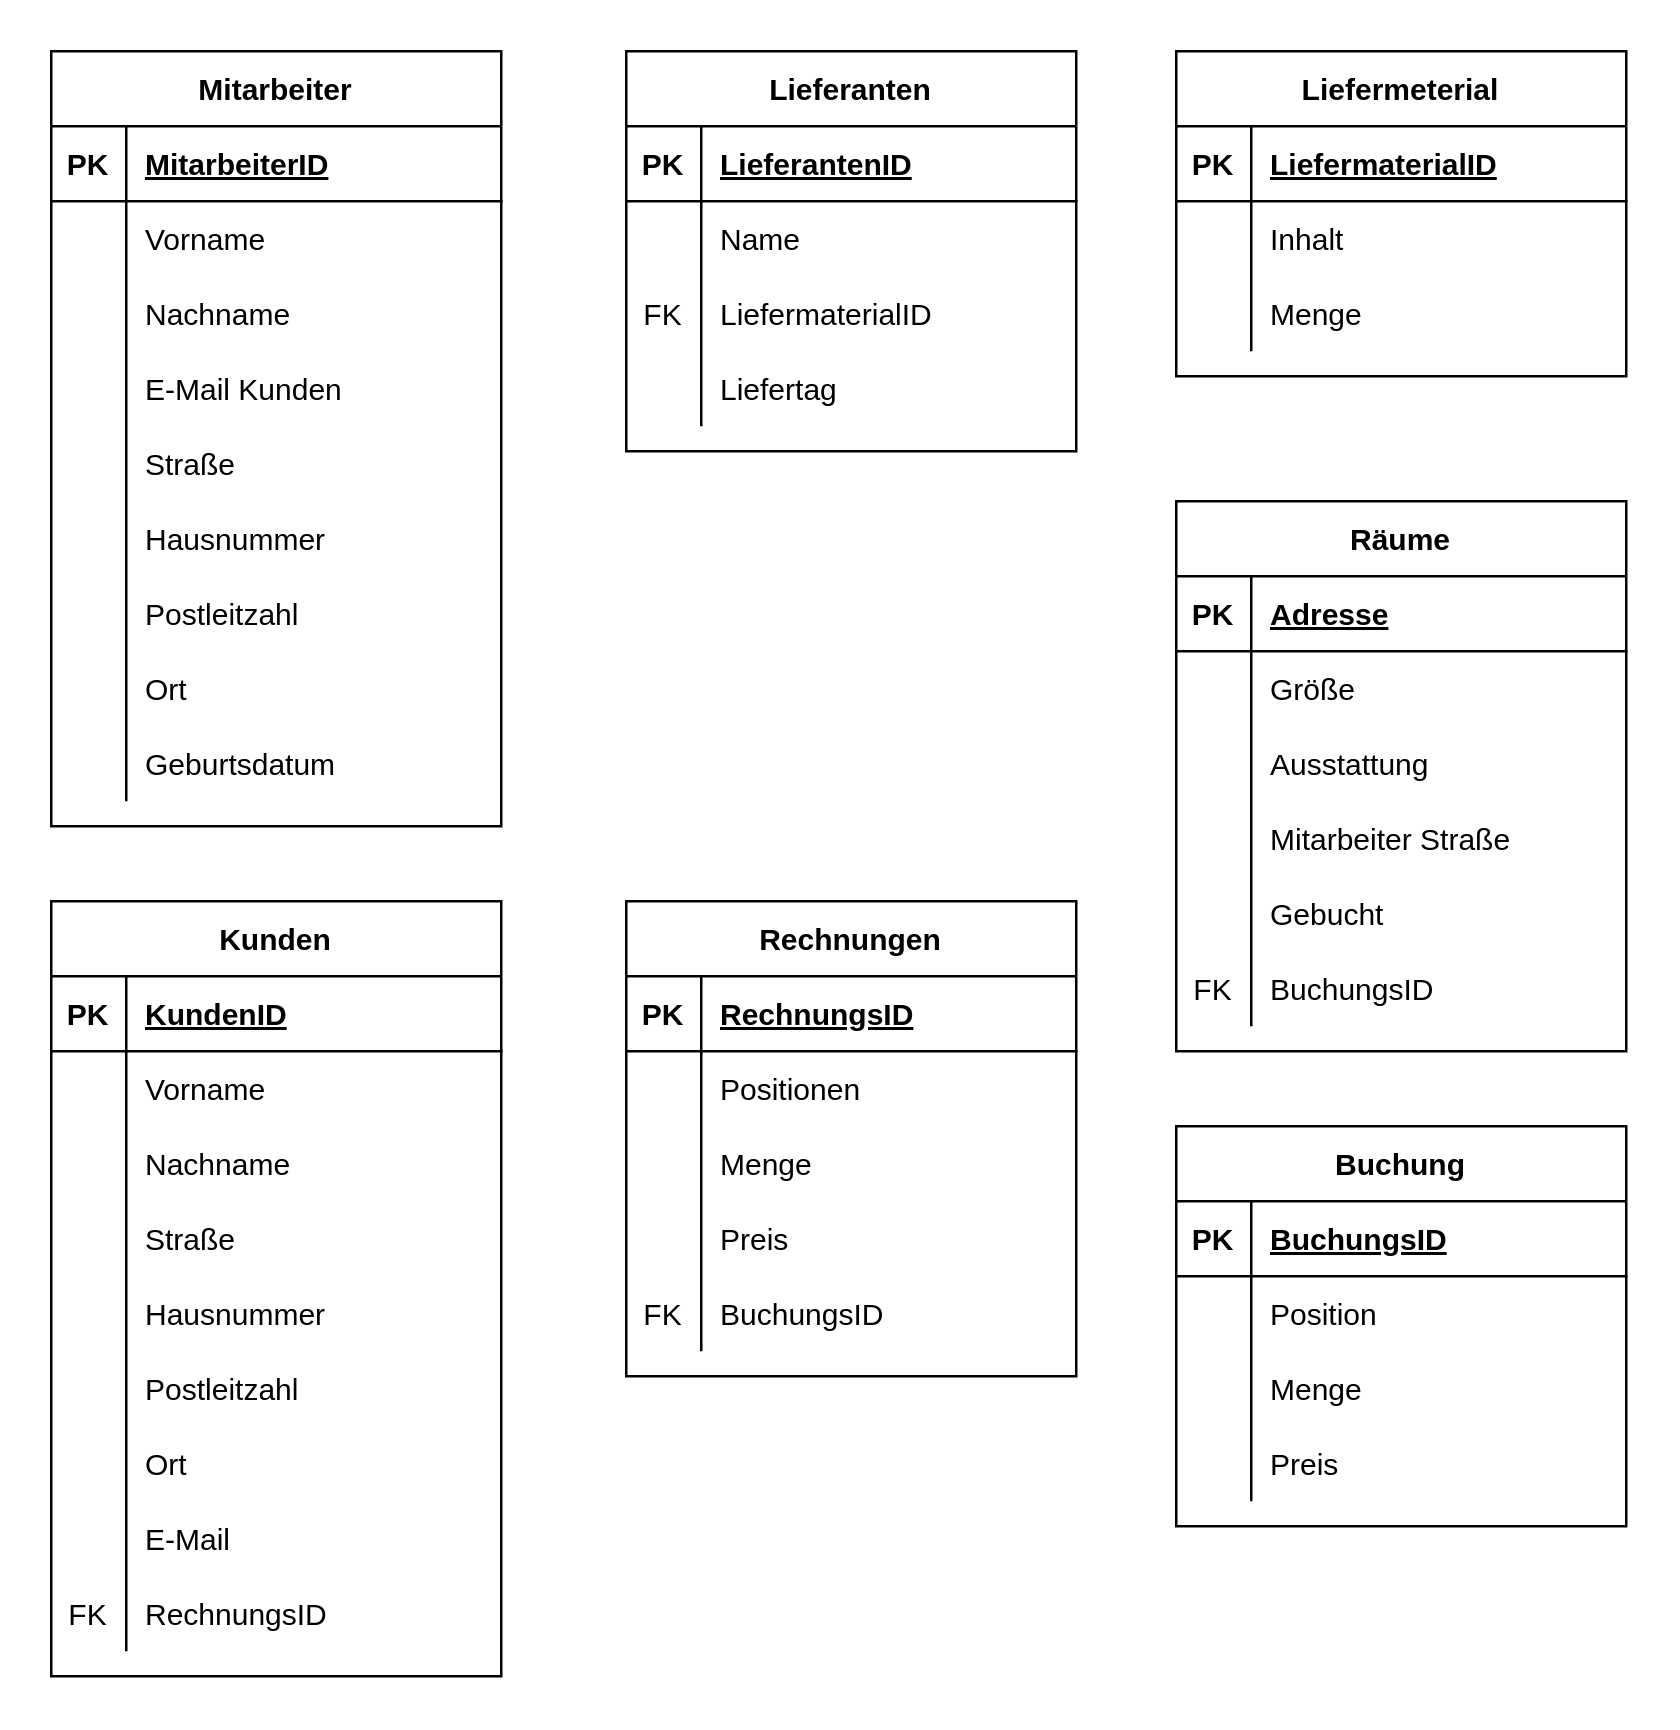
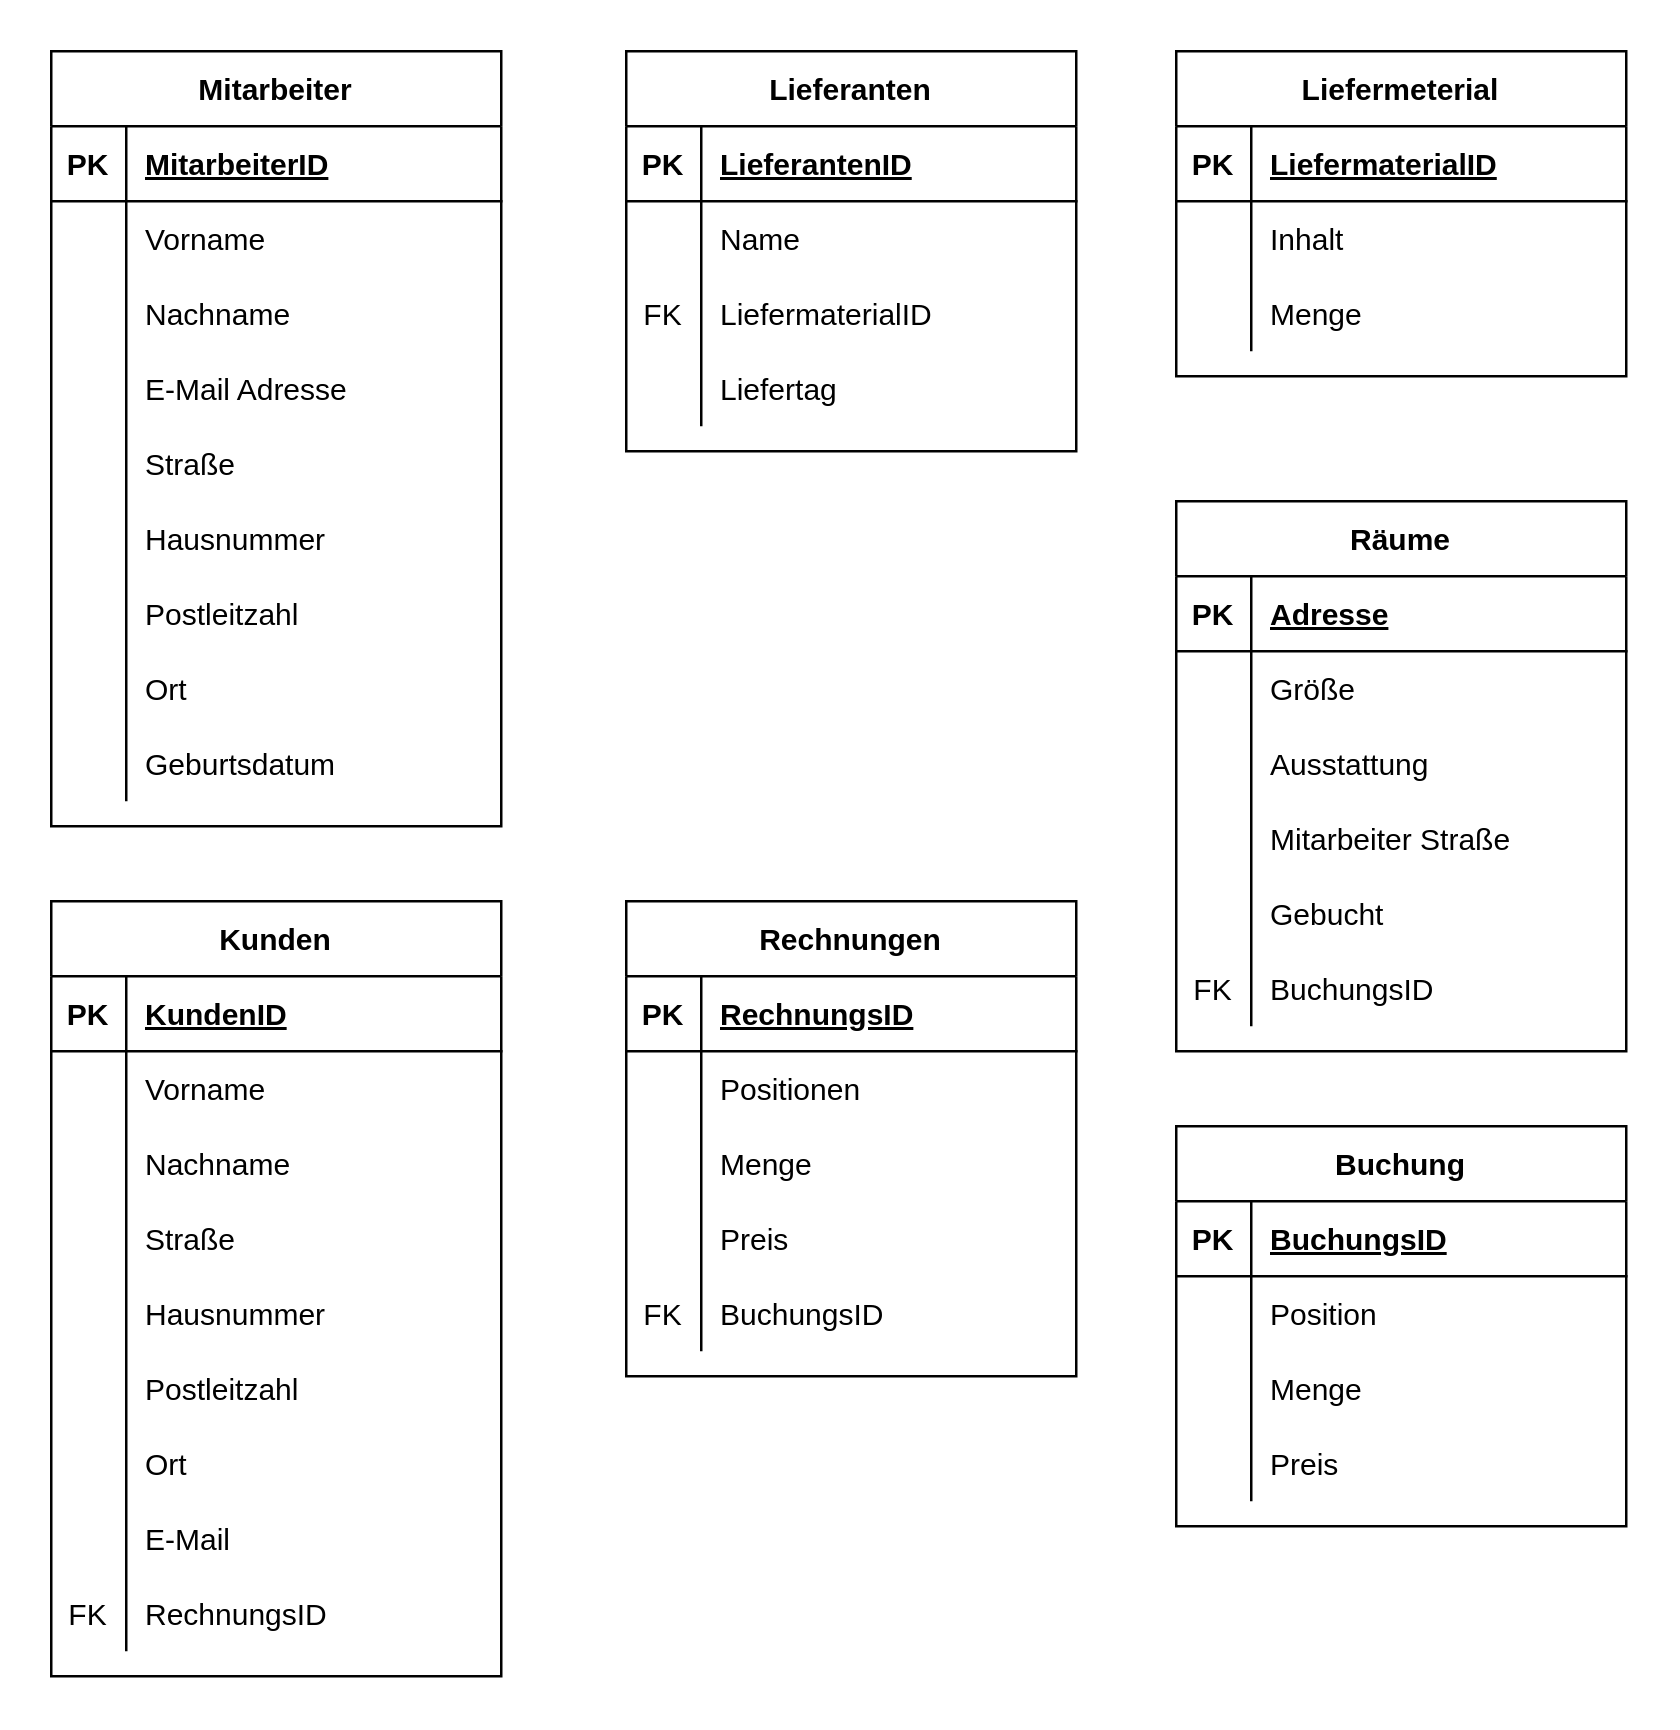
node "E-Mail Kunden": label "E-Mail Kunden" -> "E-Mail Adresse"
